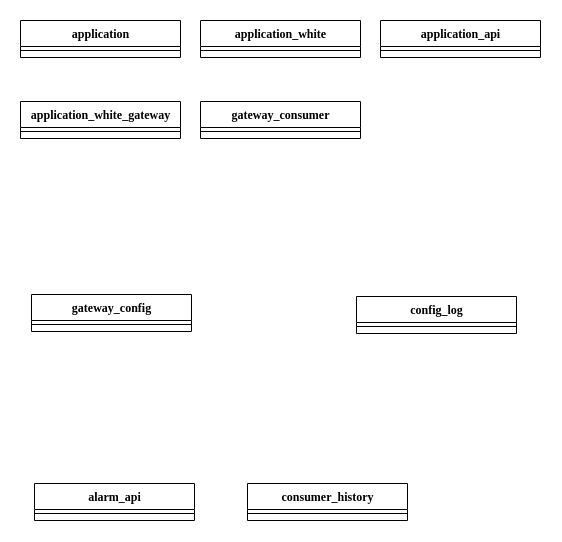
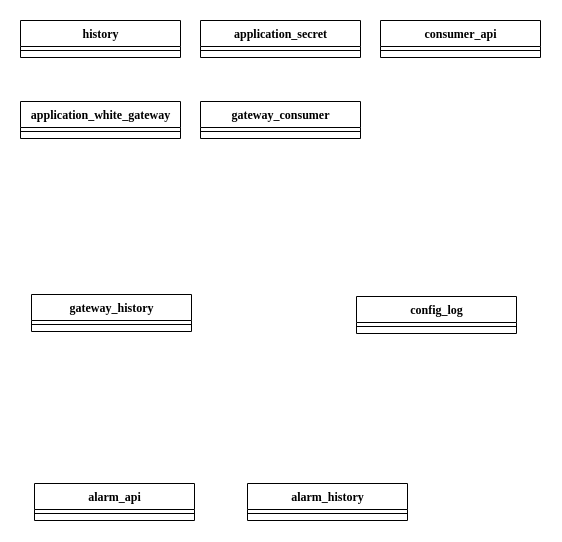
node "application": label "application" -> "history"
node "application_white": label "application_white" -> "application_secret"
node "application_api": label "application_api" -> "consumer_api"
node "gateway_config": label "gateway_config" -> "gateway_history"
node "consumer_history": label "consumer_history" -> "alarm_history"
